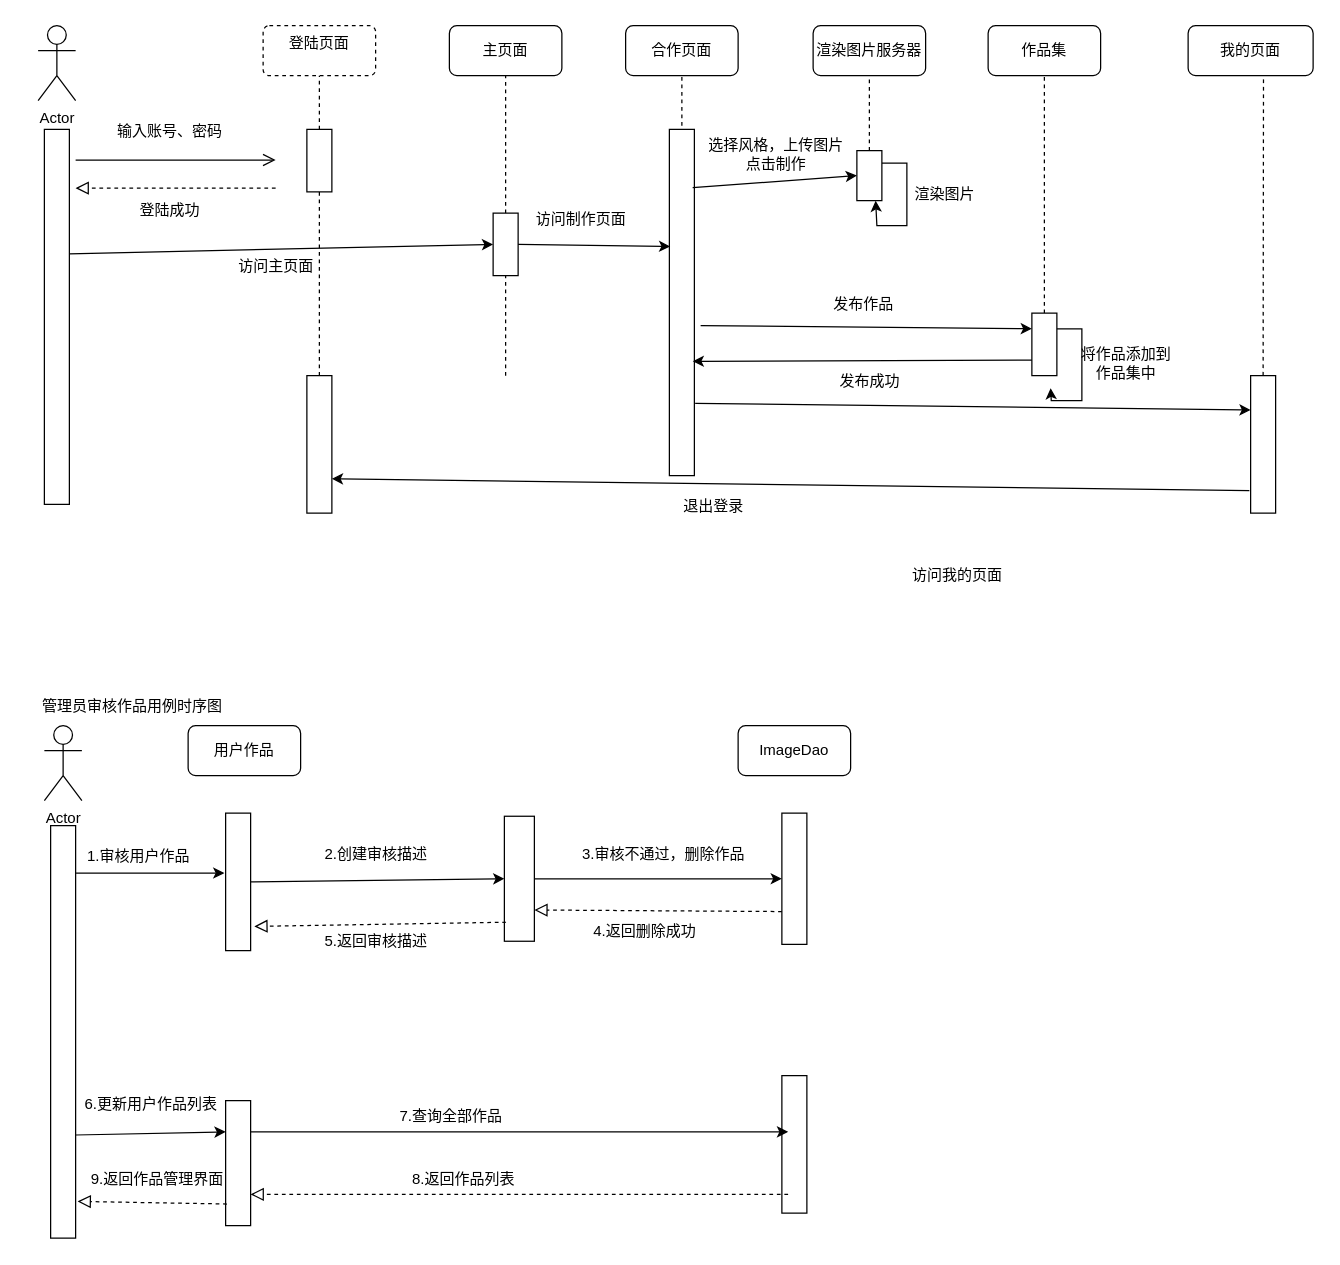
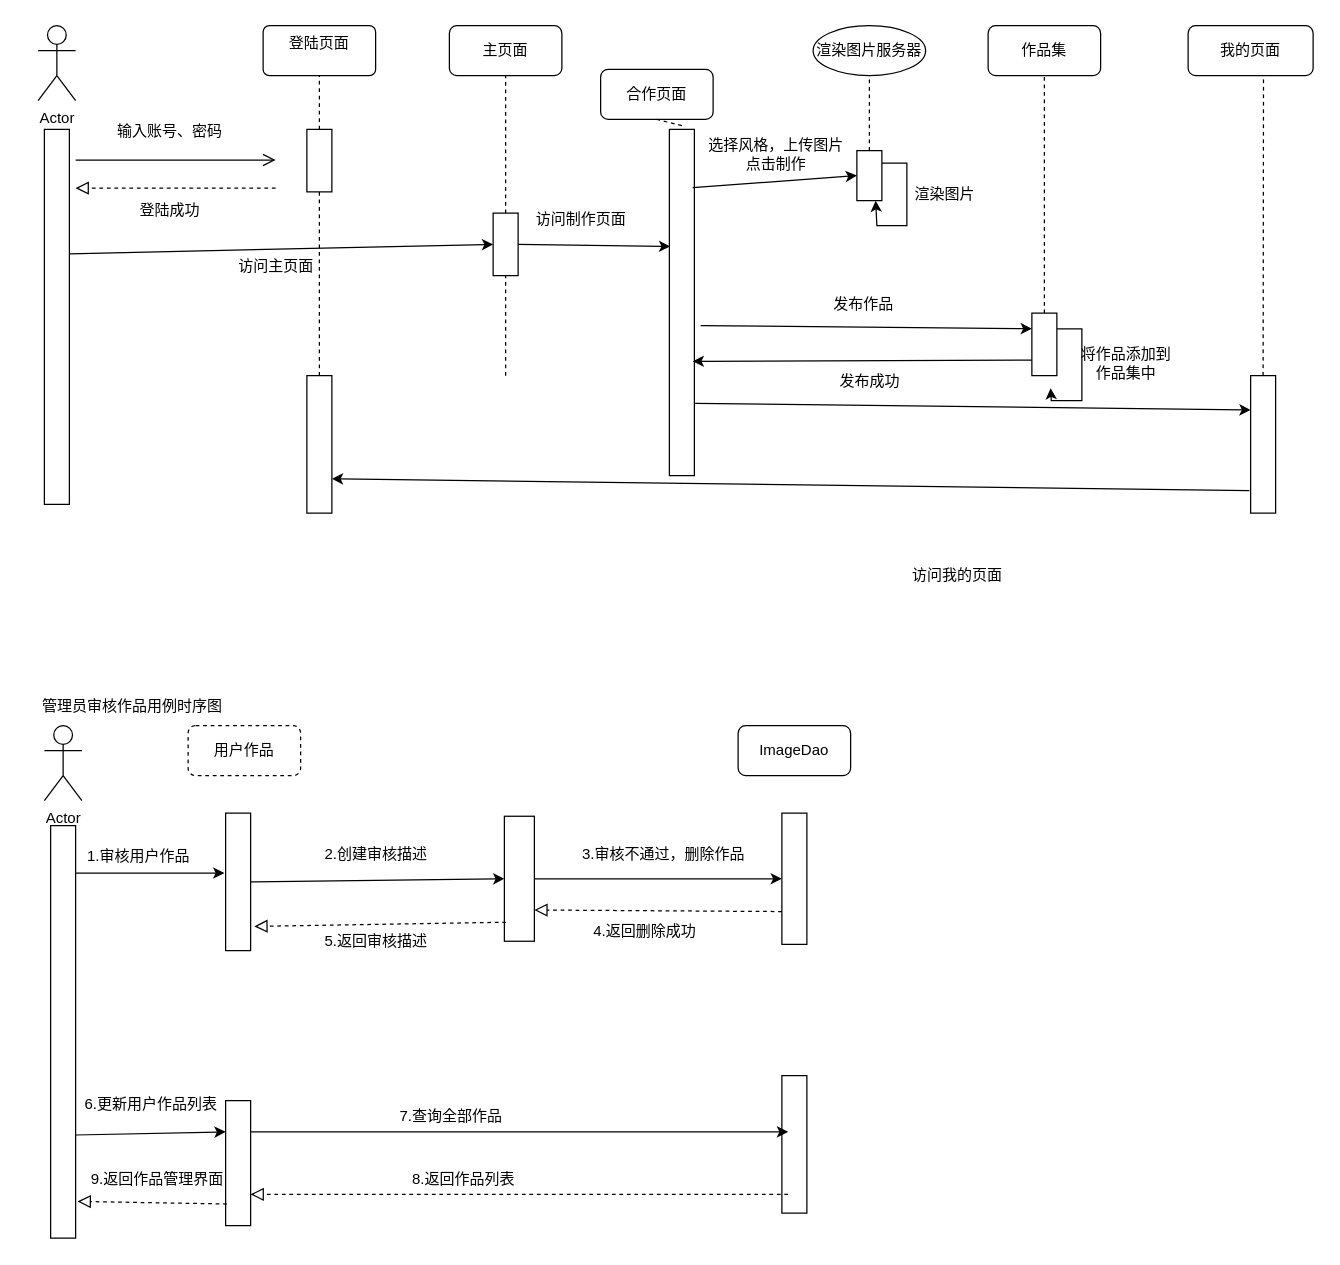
node "登陆页面": style dashed -> solid
node "合作页面": moved (682, 51) -> (657, 94)
node "渲染图片服务器": shape rounded rectangle -> ellipse
node "退出登录": removed
node "用户作品": style solid -> dashed
